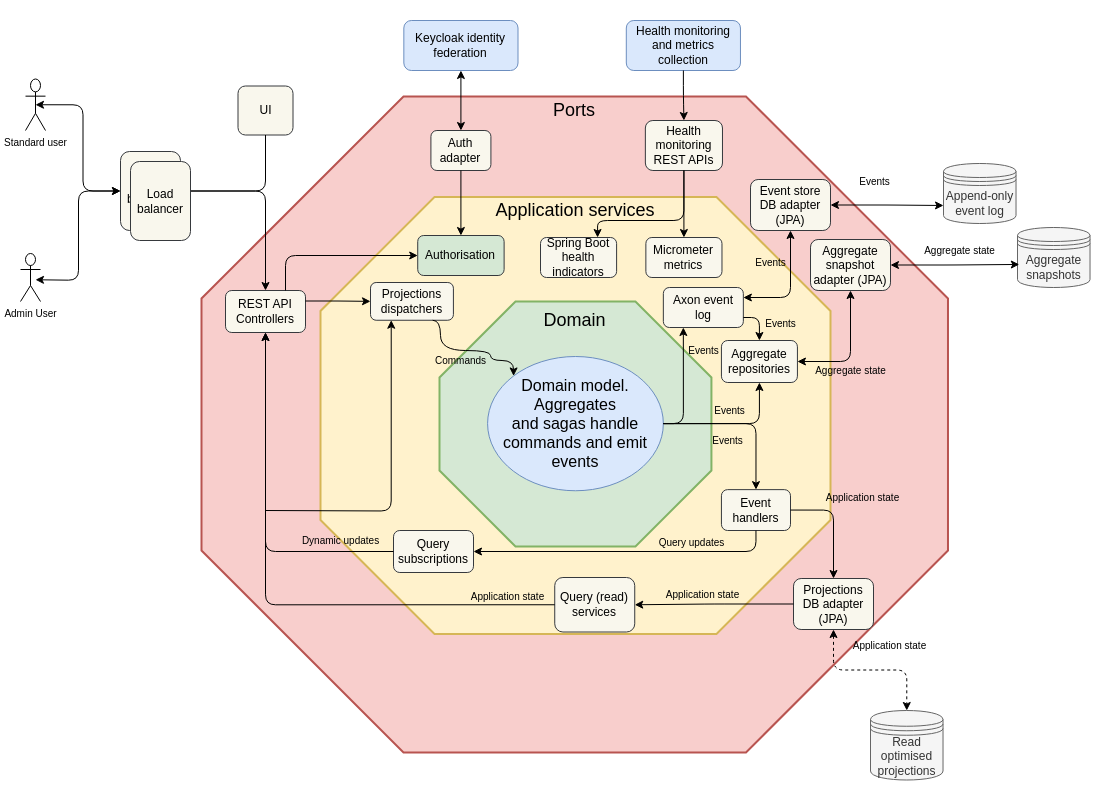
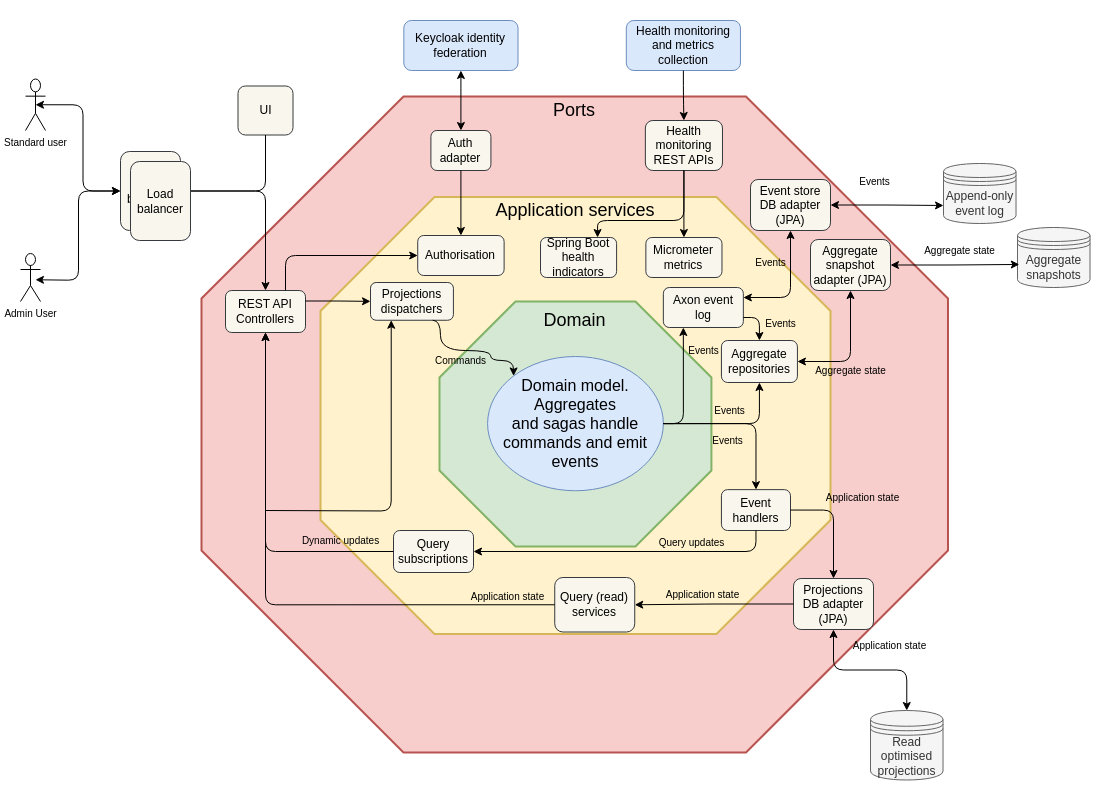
node "Authorisation": fillcolor #d5e8d4 -> #f9f7ed
edge "Projections DB adapter (JPA)" -- "Read optimised projections": style dashed -> solid
